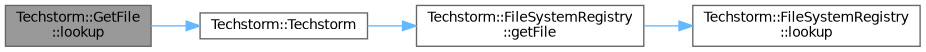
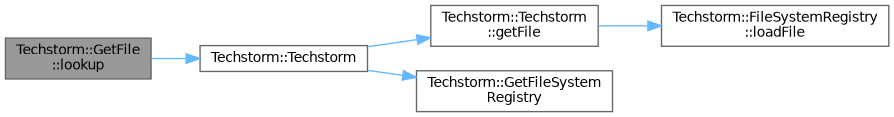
node "Techstorm::FileSystemRegistry ::getFile": label "Techstorm::FileSystemRegistry ::getFile" -> "Techstorm::Techstorm ::getFile"
node "Techstorm::FileSystemRegistry ::lookup": label "Techstorm::FileSystemRegistry ::lookup" -> "Techstorm::FileSystemRegistry ::loadFile"
node "Techstorm::GetFileSystem Registry": added
